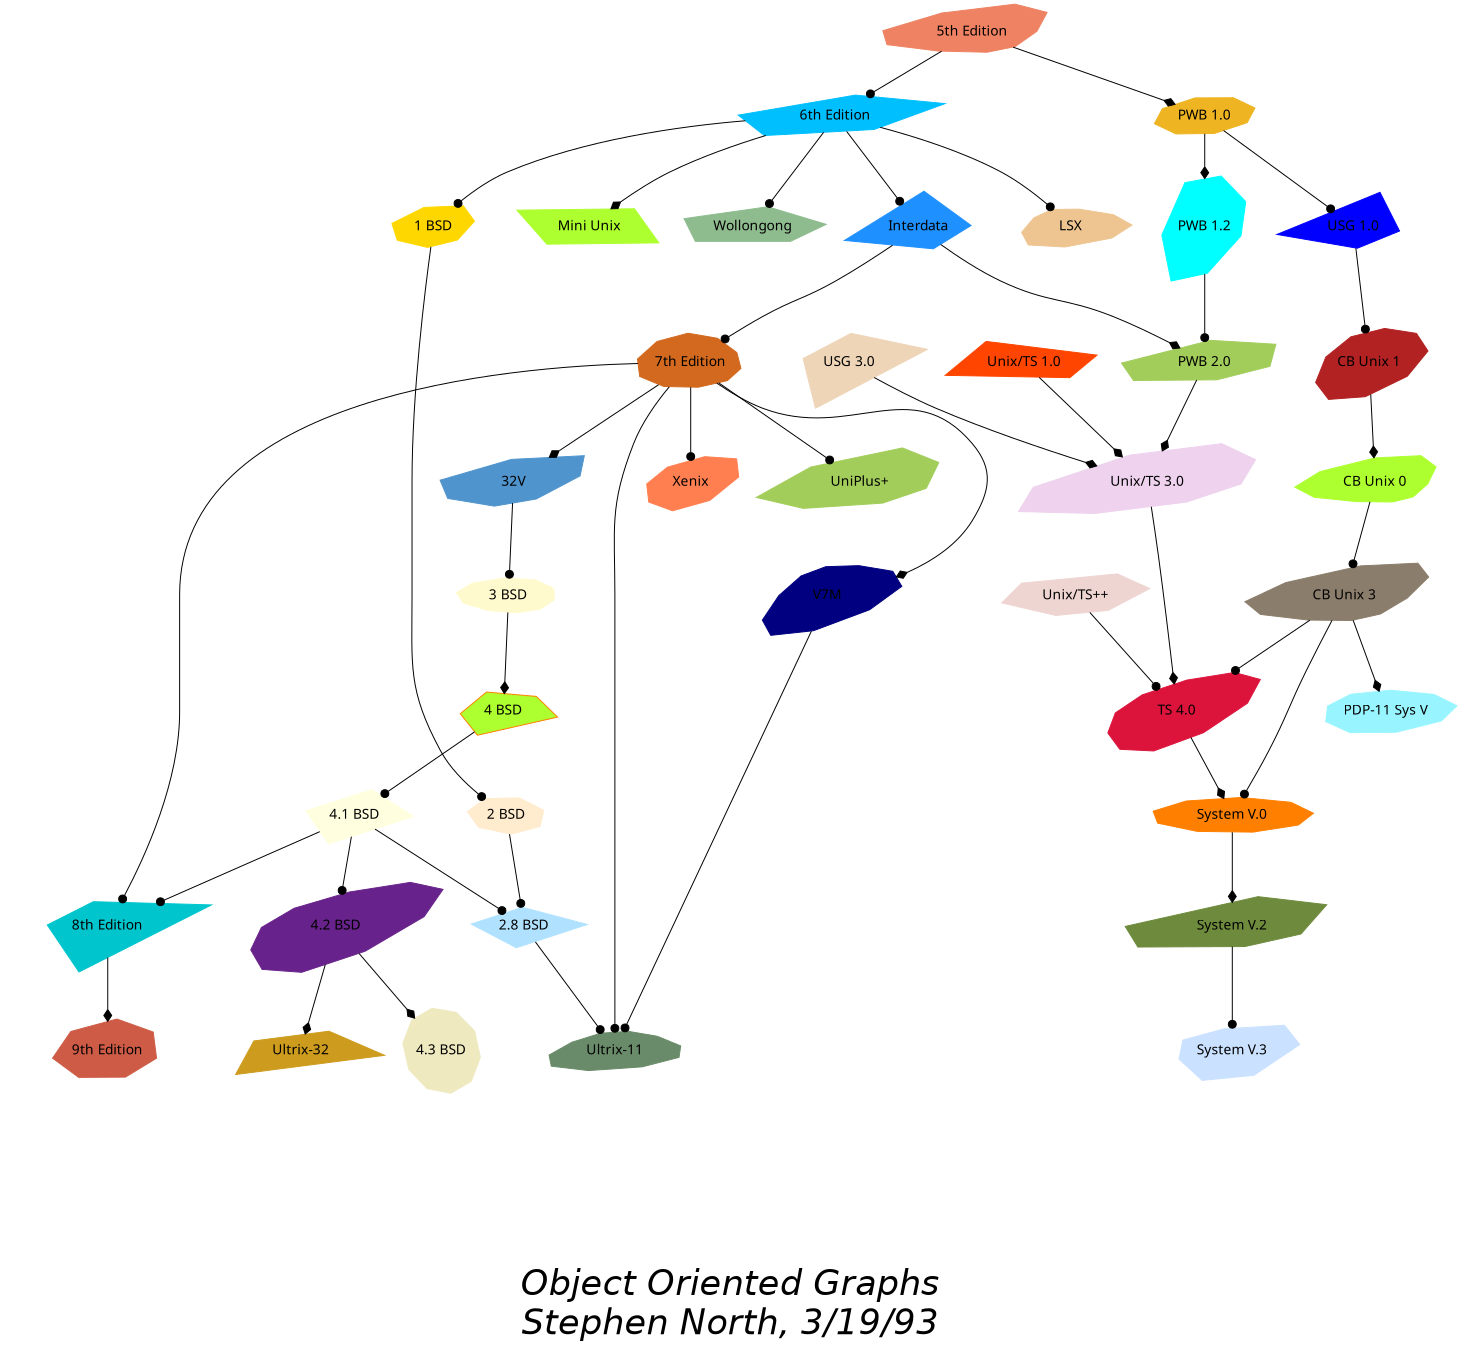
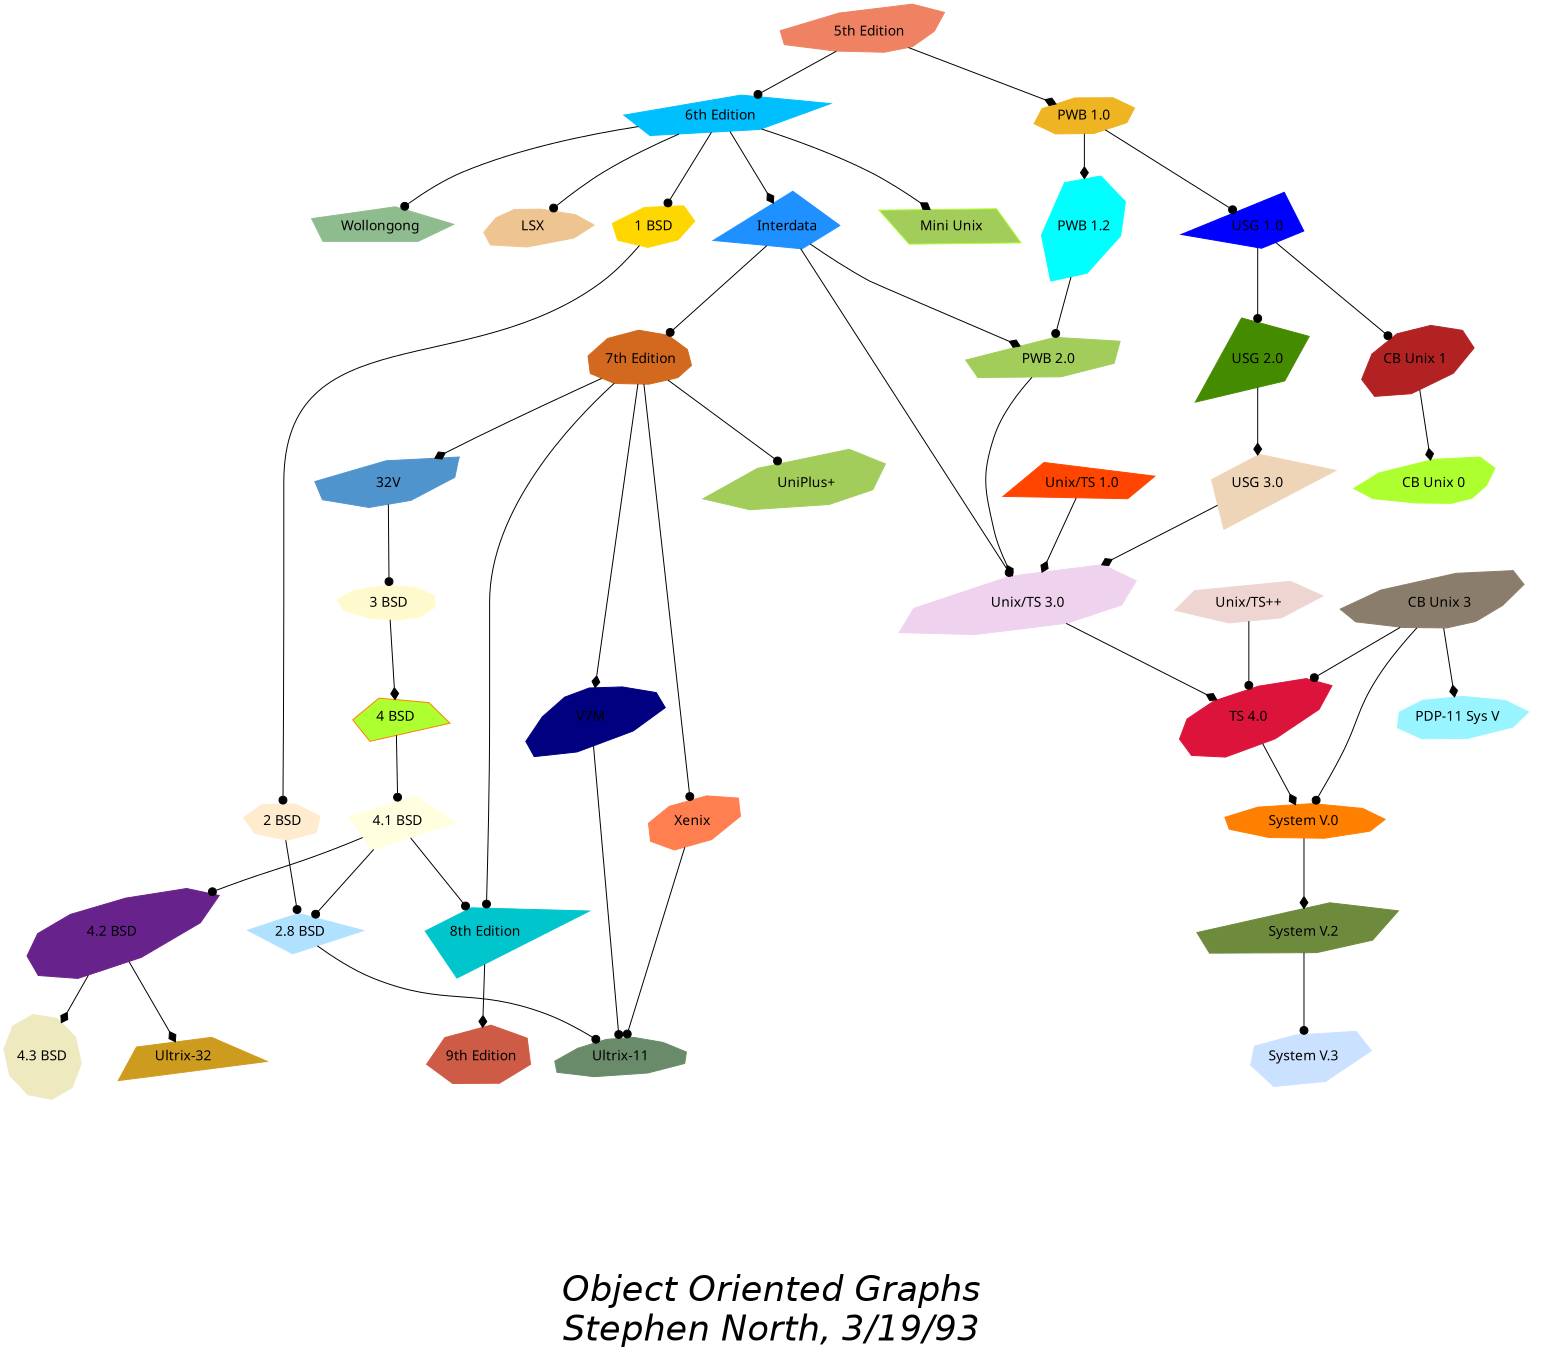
edge "6th Edition" -> "Interdata": arrowhead dot -> diamond
node "Mini Unix": fillcolor greenyellow -> darkolivegreen3
node "USG 2.0": added
edge "Interdata" -> "Unix/TS 3.0": added
edge "CB Unix 0" -> "CB Unix 3": removed
edge "7th Edition" -> "Ultrix-11": now "Xenix" -> "Ultrix-11"
